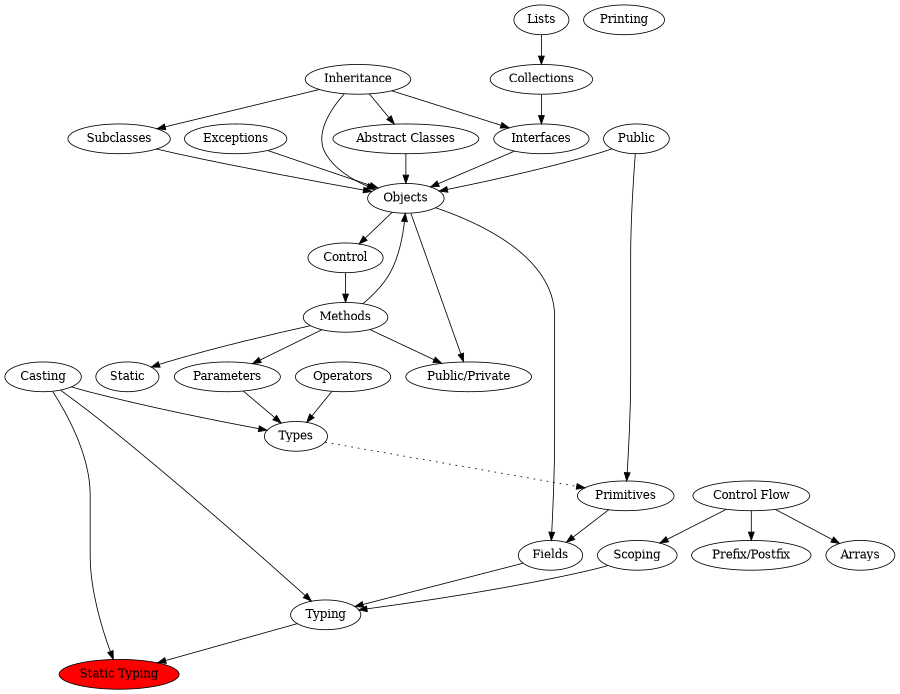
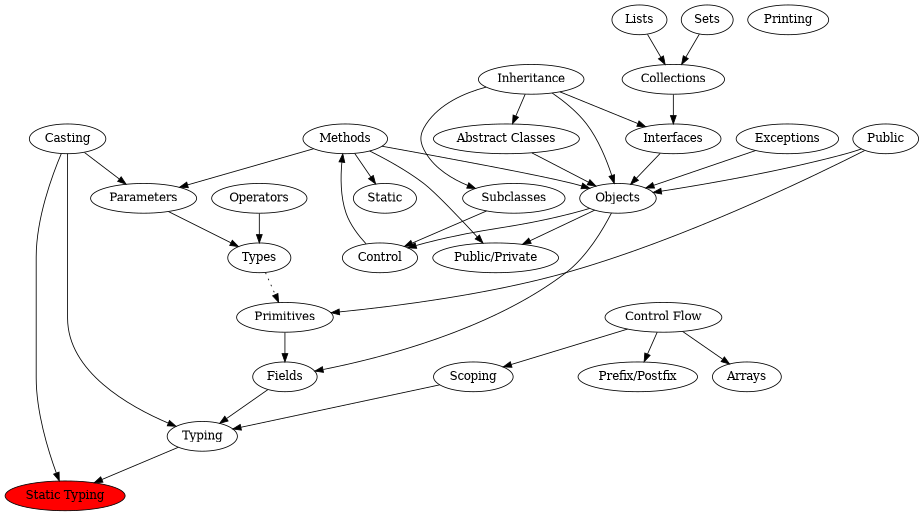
node "Sets": added
edge "Subclasses" -> "Objects": now "Subclasses" -> "Control"
edge "Casting" -> "Types": now "Casting" -> "Parameters"
